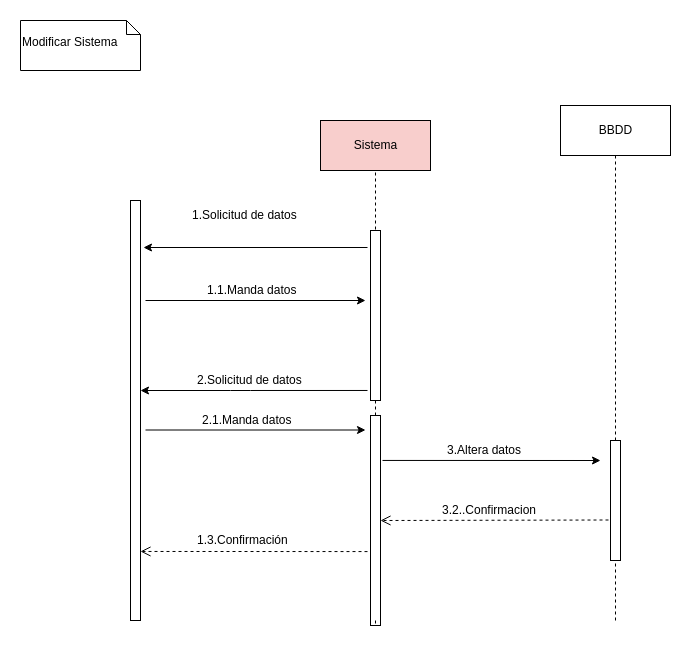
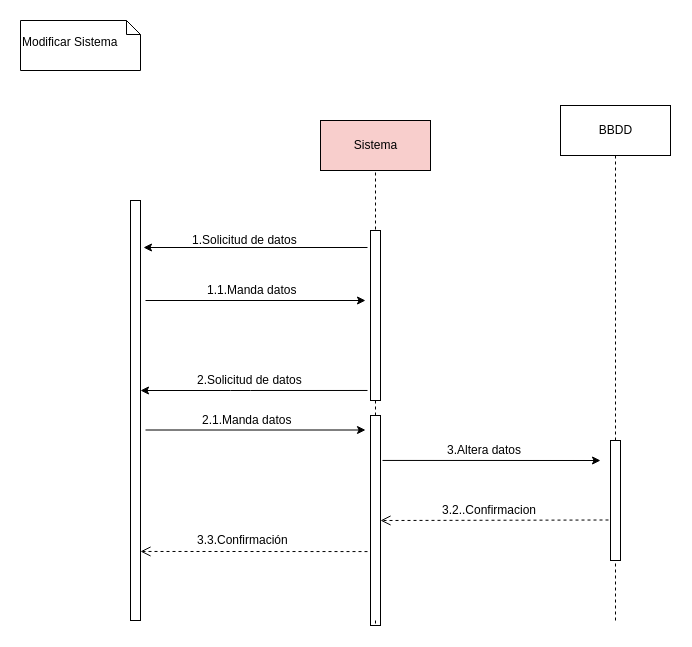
node "1.Solicitud de datos": moved (256, 216) -> (256, 241)
node "1.3.Confirmación": label "1.3.Confirmación" -> "3.3.Confirmación"
